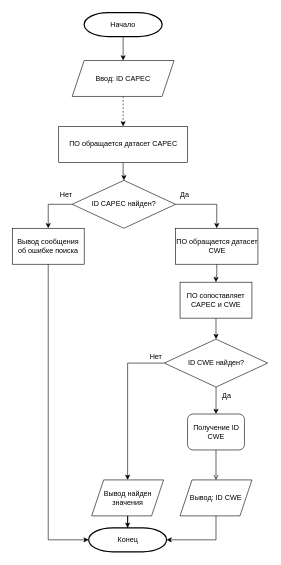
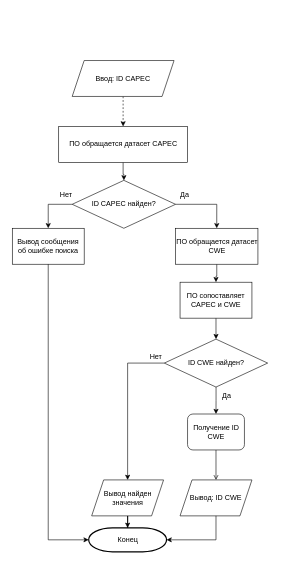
node "Начало": removed
edge "Начало" -> "Ввод: ID CAPEC": removed
